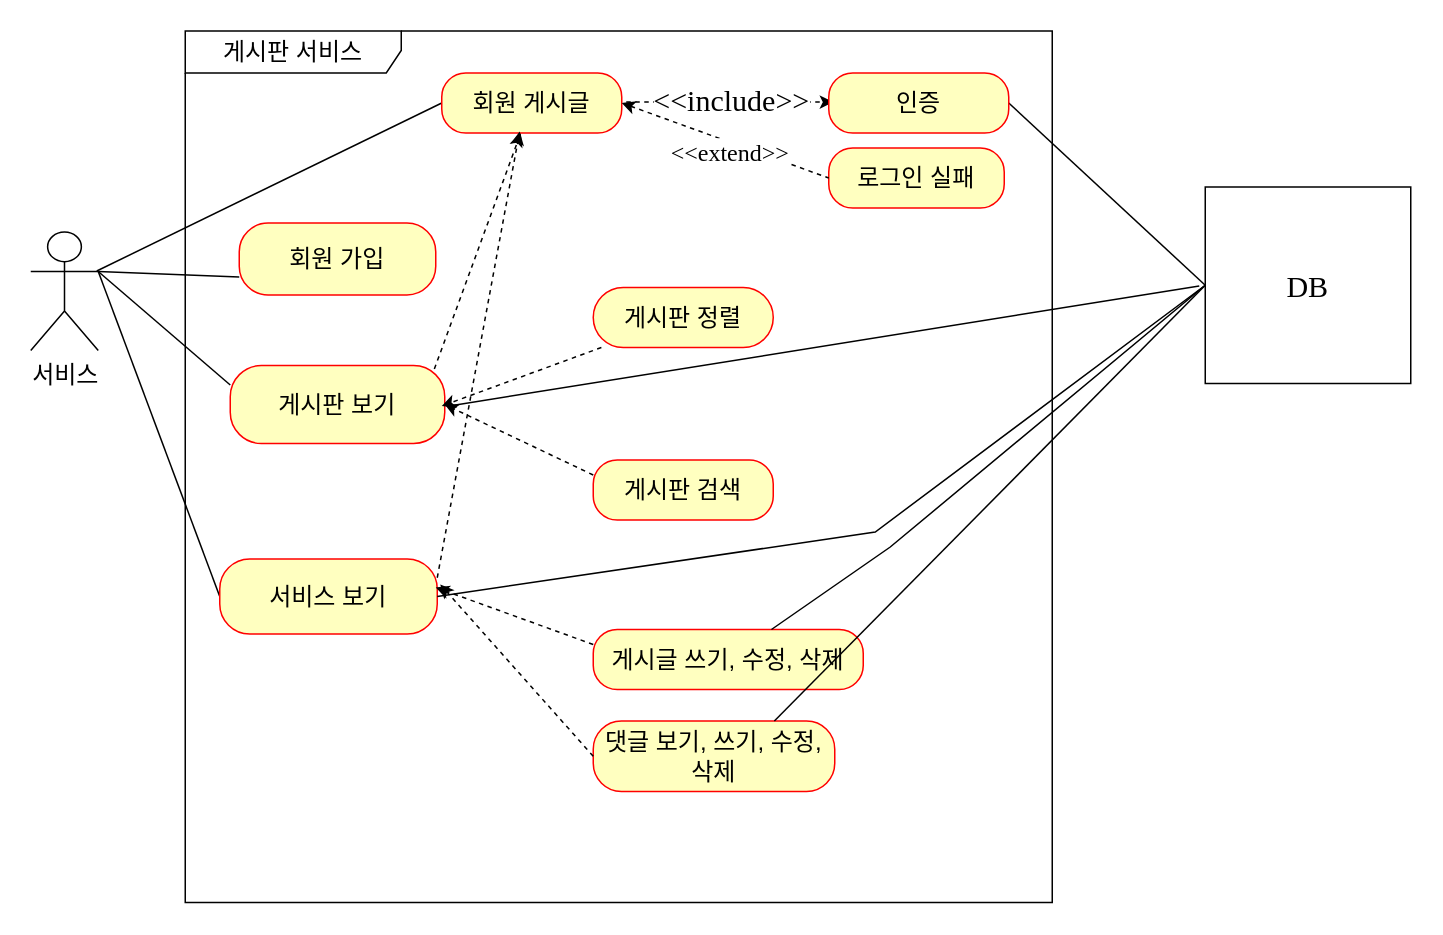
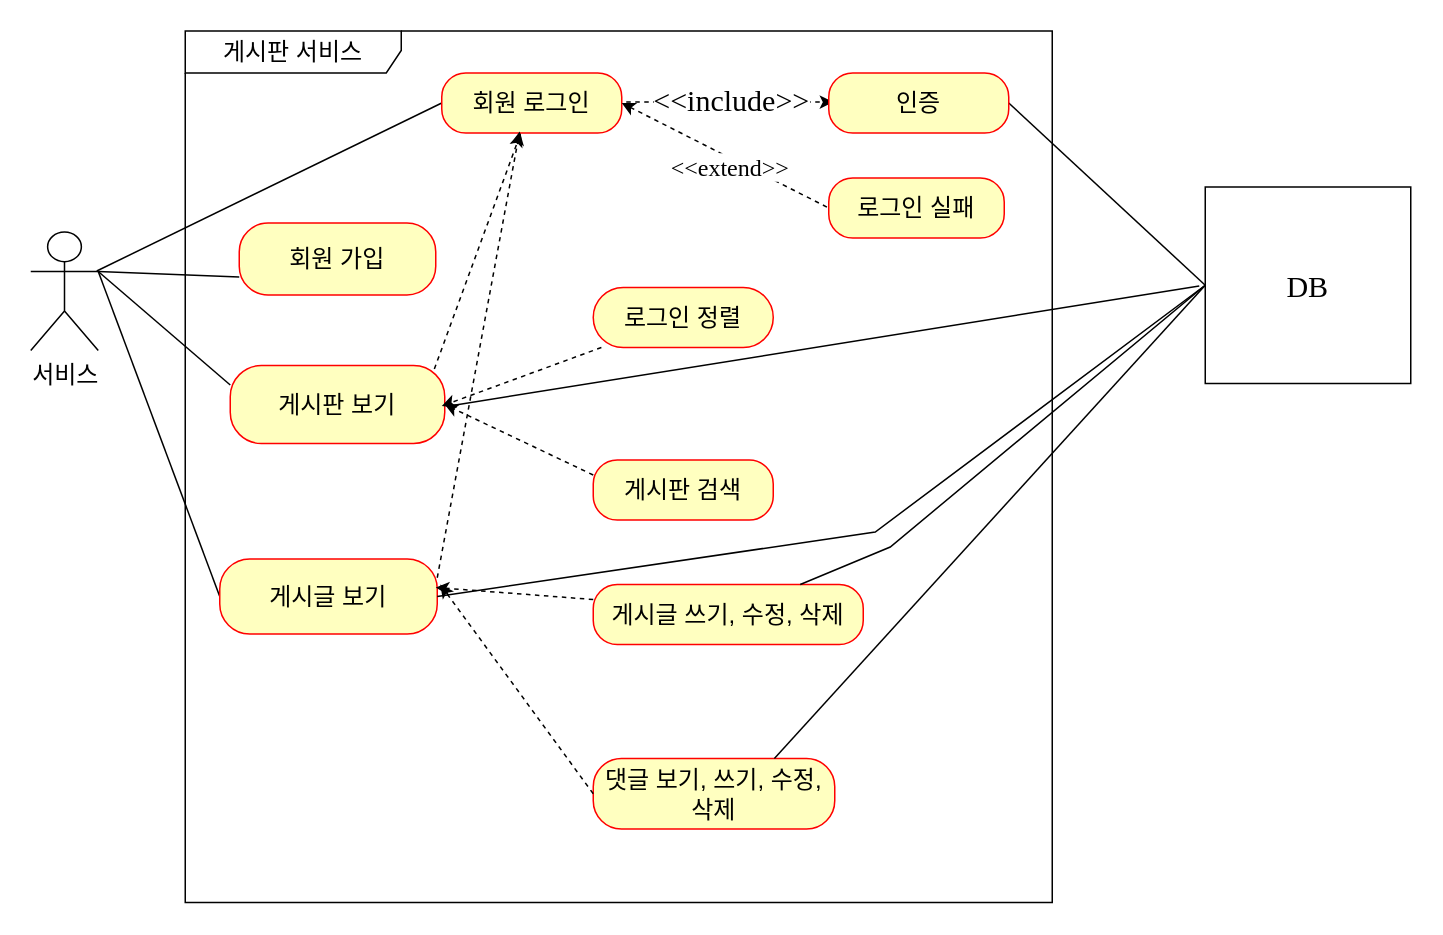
node "회원 게시글": label "회원 게시글" -> "회원 로그인"
node "로그인 실패": moved (917, 178) -> (917, 208)
node "게시판 정렬": label "게시판 정렬" -> "로그인 정렬"
node "서비스 보기": label "서비스 보기" -> "게시글 보기"
node "게시글 쓰기, 수정, 삭제": moved (728, 659) -> (728, 614)
node "댓글 보기, 쓰기, 수정, 삭제": moved (714, 756) -> (714, 794)
